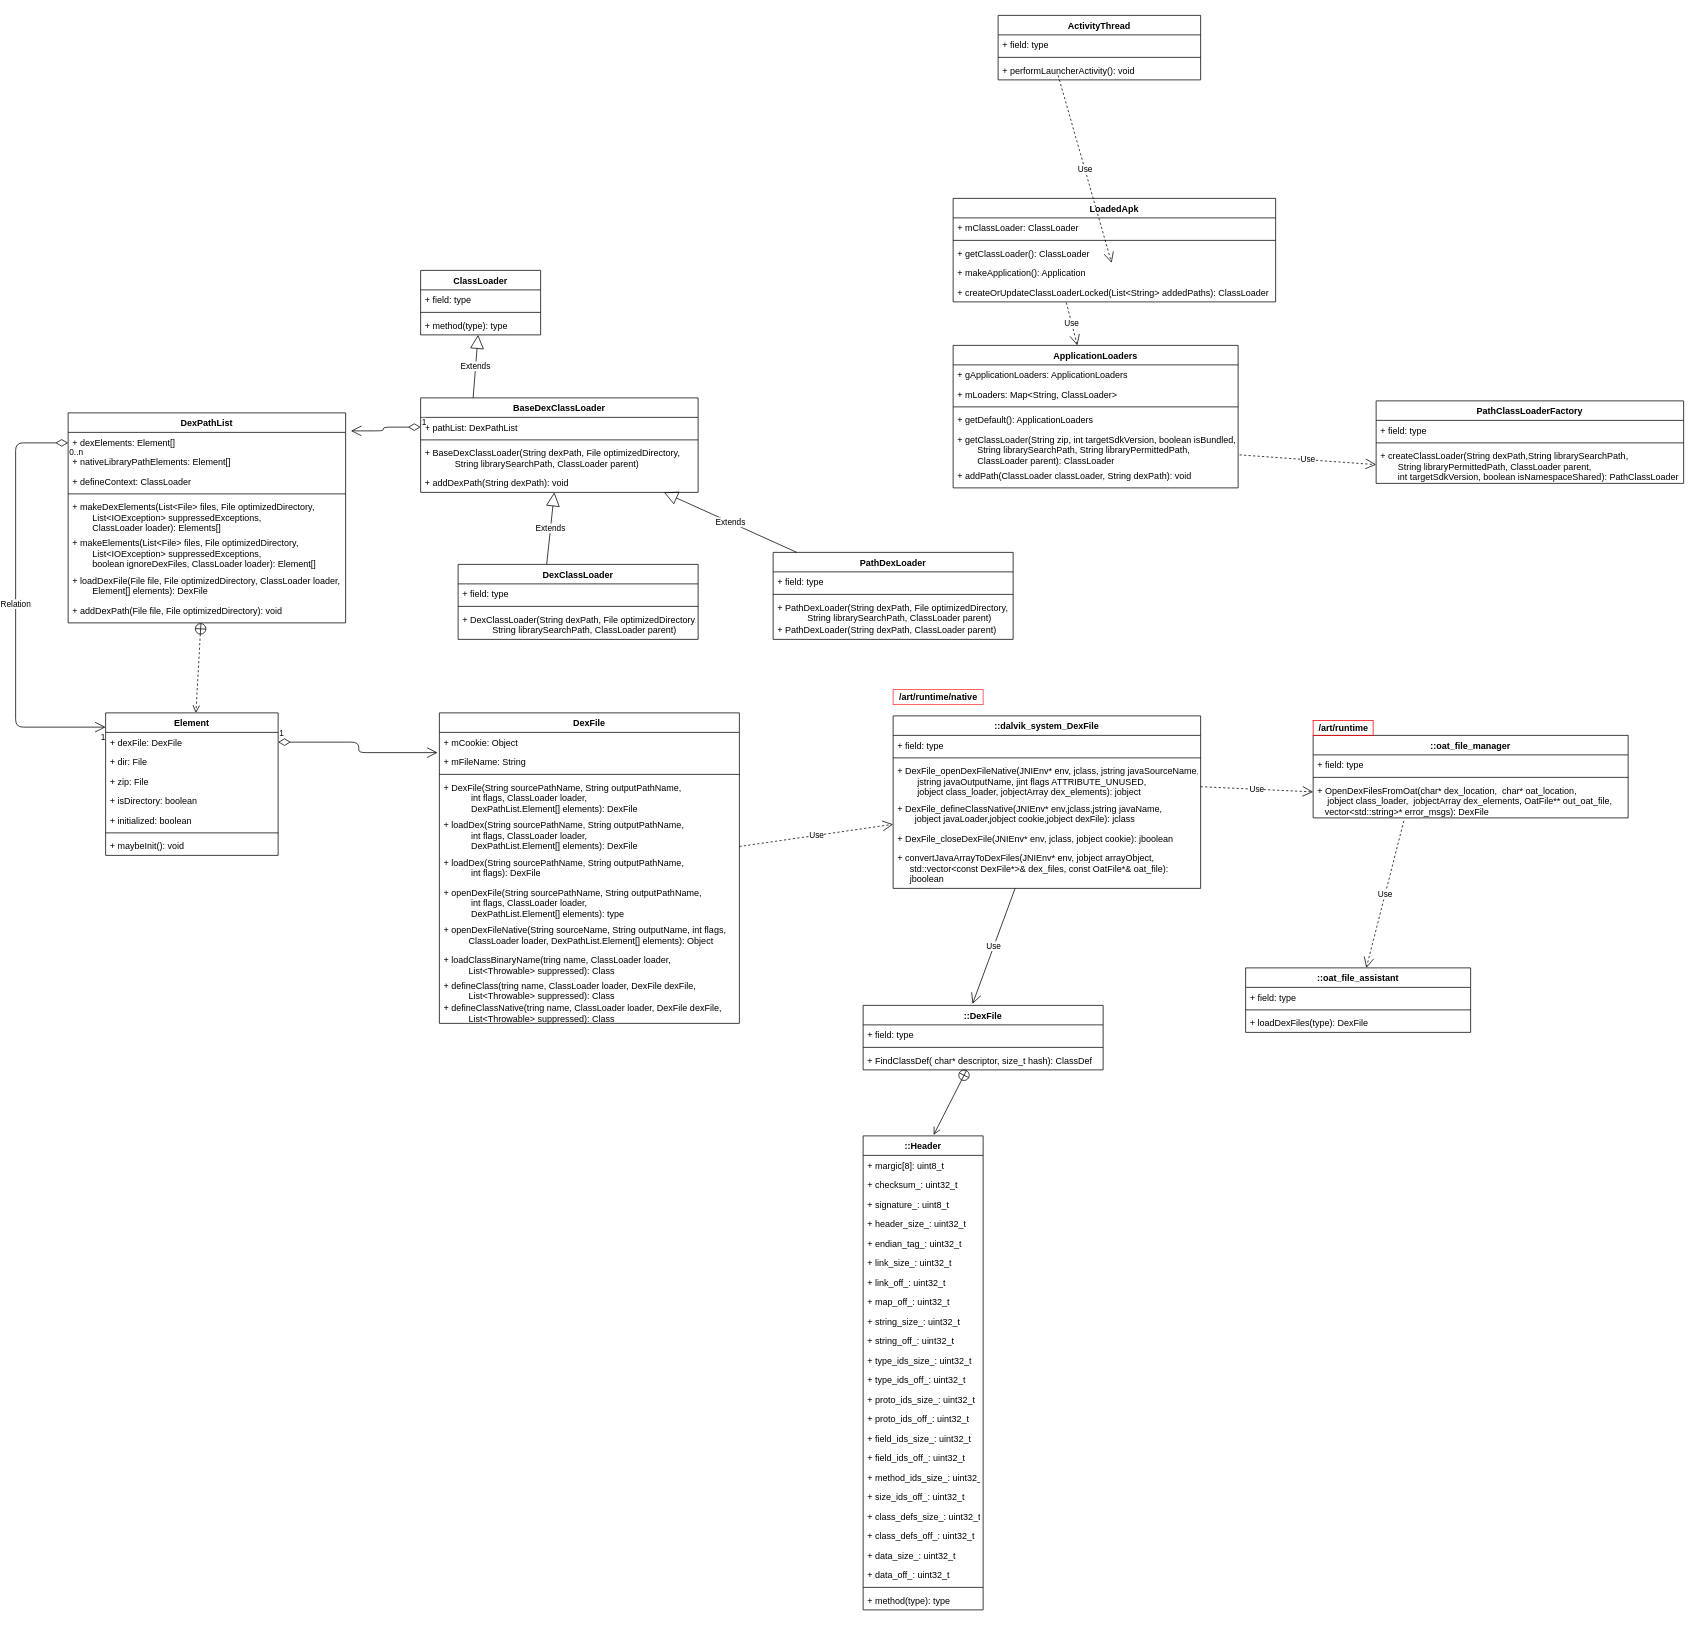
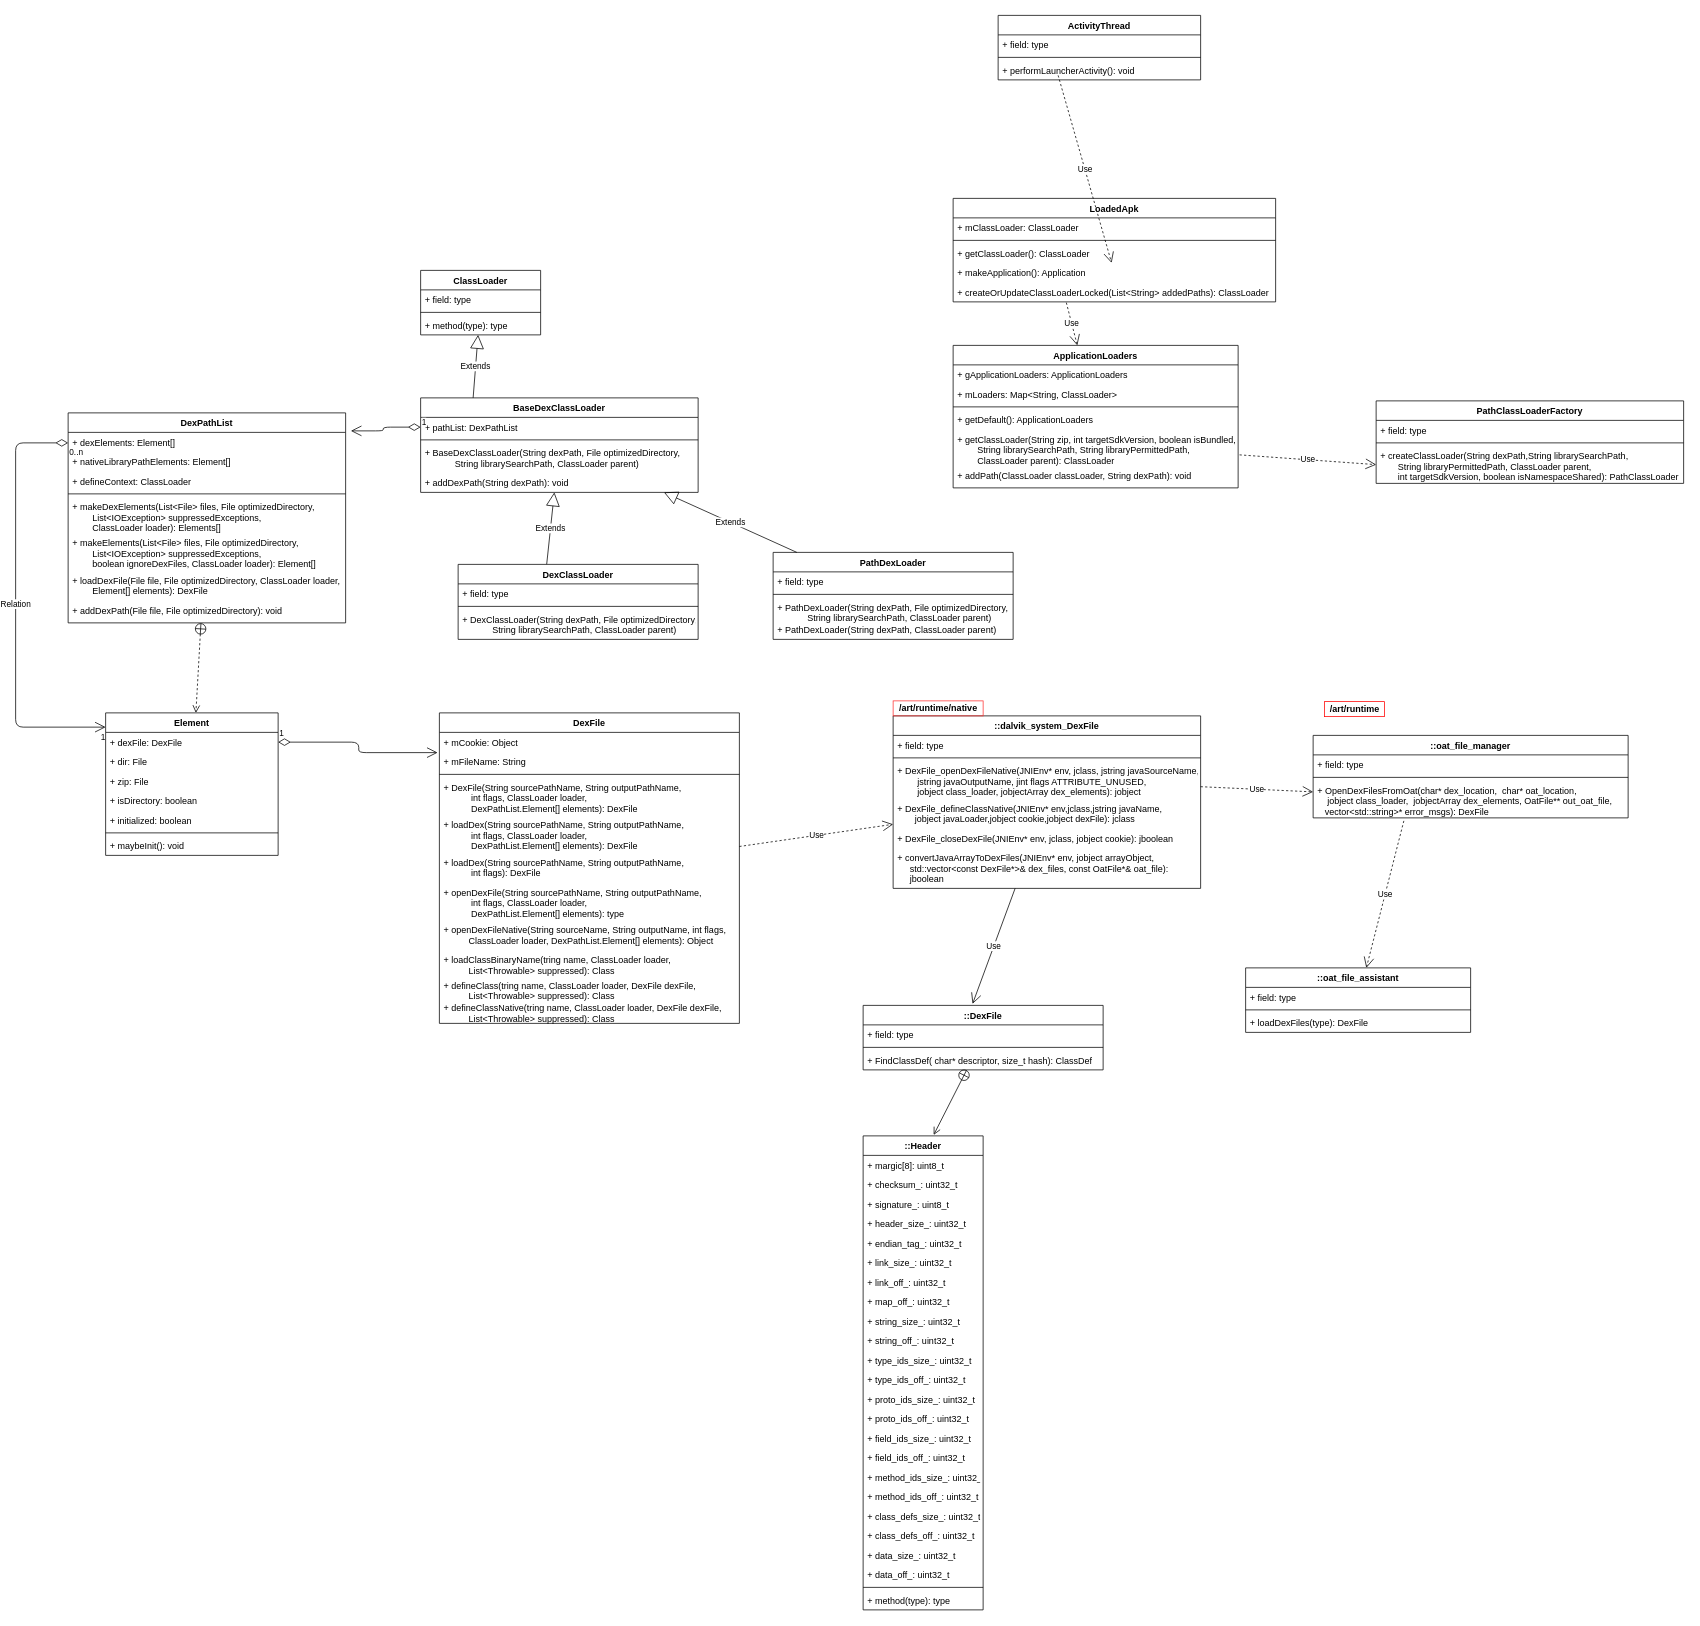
node "/art/runtime/native": moved (938, 697) -> (938, 708)
node "/art/runtime": moved (1343, 728) -> (1354, 709)
node "+ size_ids_off_: uint32_t": label "+ size_ids_off_: uint32_t" -> "+ method_ids_off_: uint32_t"
